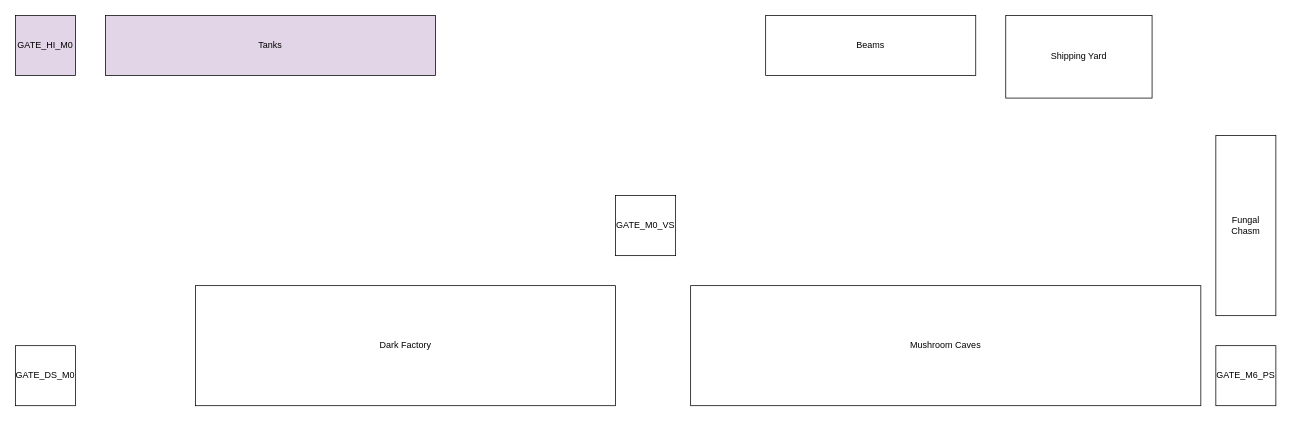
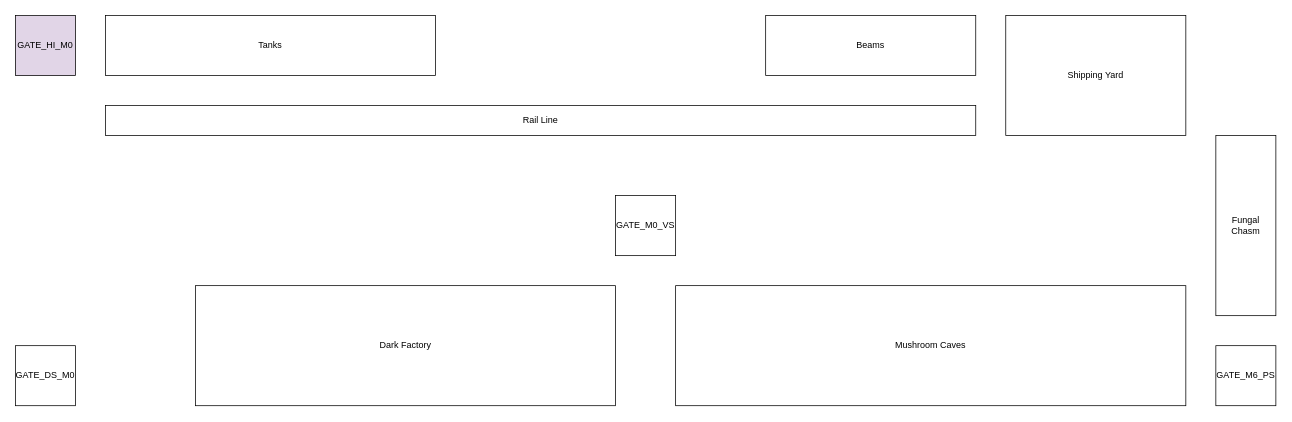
node "Tanks": fillcolor #e1d5e7 -> #ffffff
node "Shipping Yard": size 146x83 -> 180x120
node "Rail Line": added
node "Mushroom Caves": moved (945, 345) -> (930, 345)
